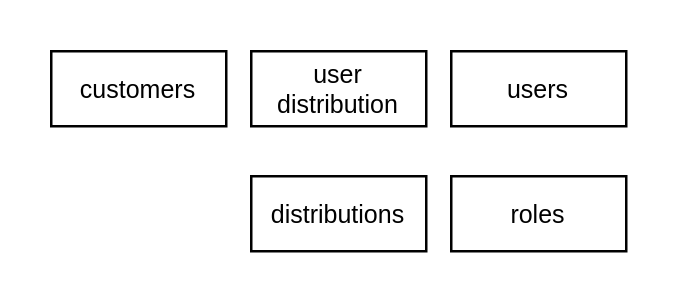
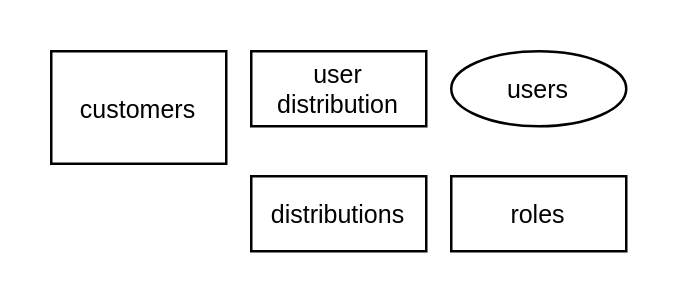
node "customers": size 175x75 -> 175x113
node "users": shape rectangle -> ellipse
